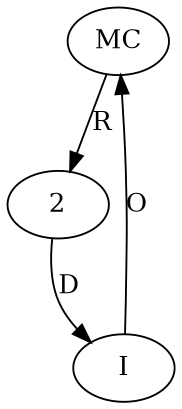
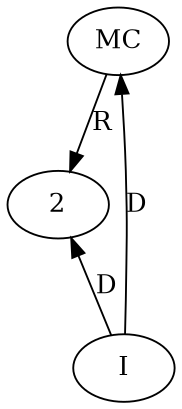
edge "I" -> "MC": label "O" -> "D"
edge "2" -> "I": reversed
